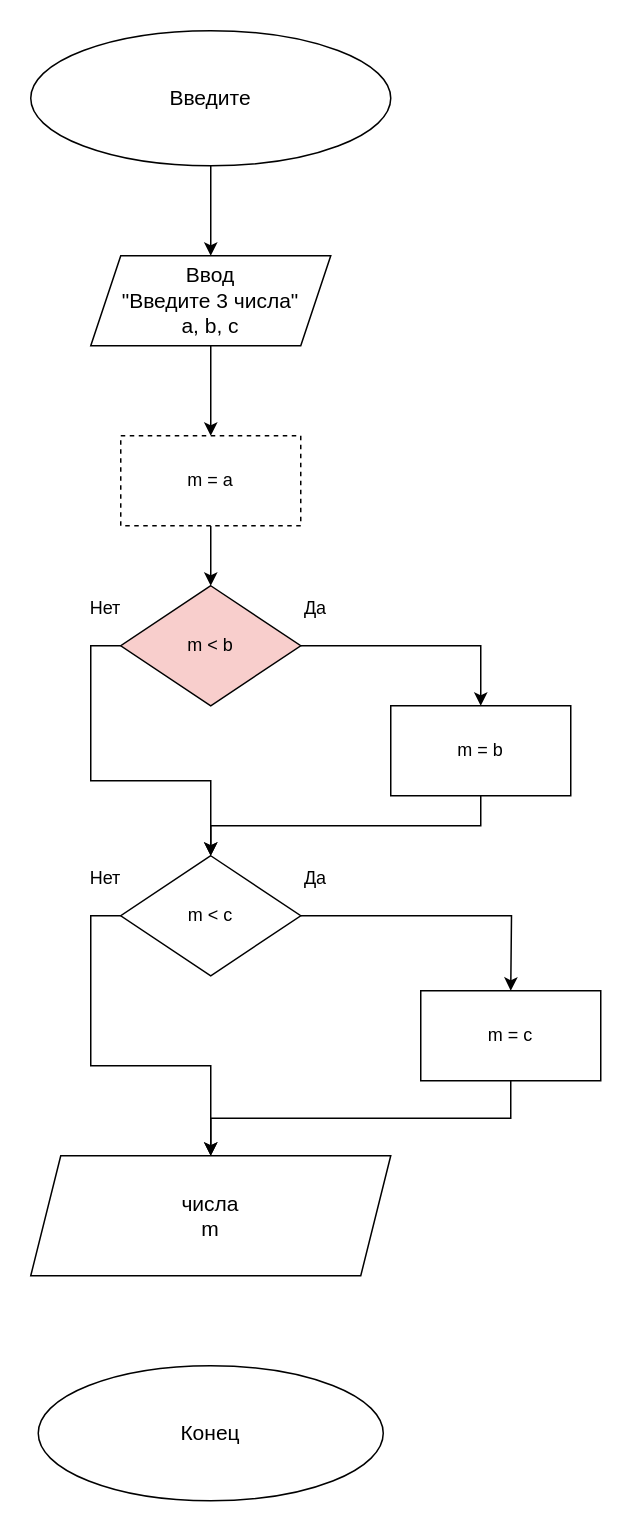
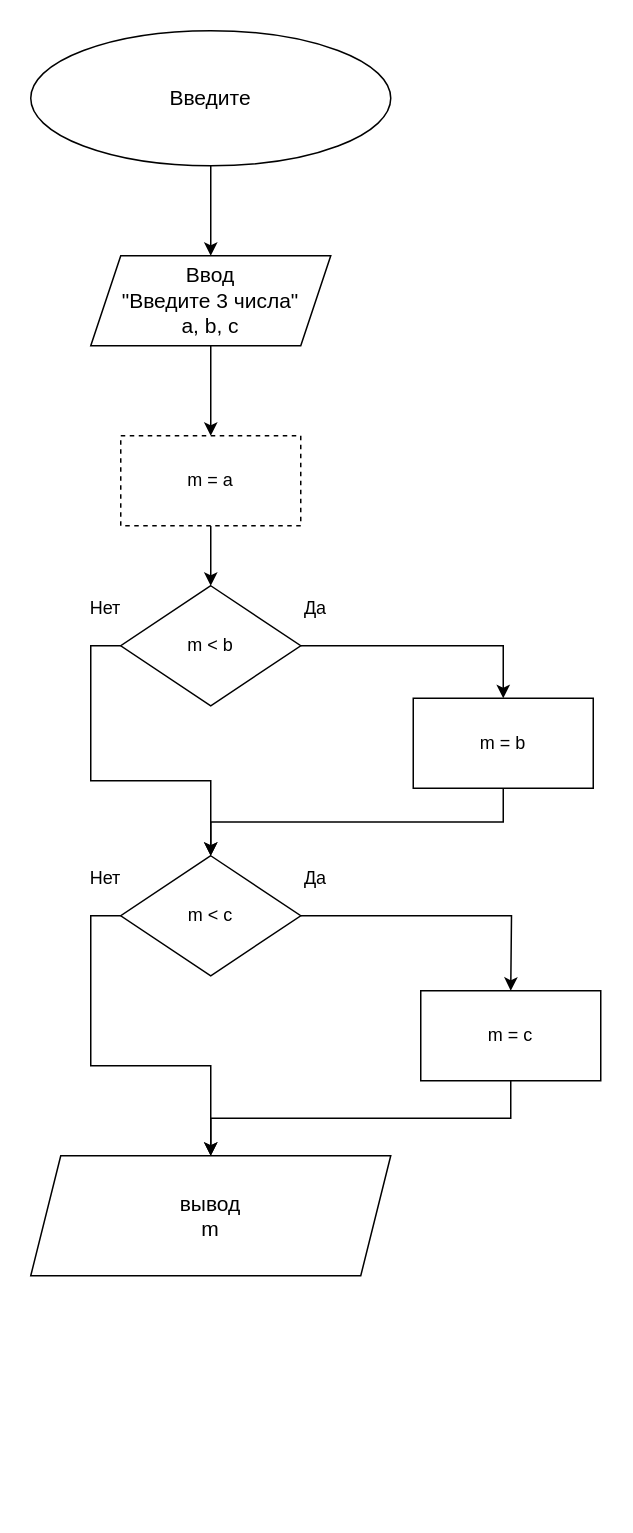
node "m < b": fillcolor #f8cecc -> #ffffff
node "m = b": moved (481, 751) -> (503, 743)
node "числа m": label "числа m" -> "вывод m"
node "Конец": removed
